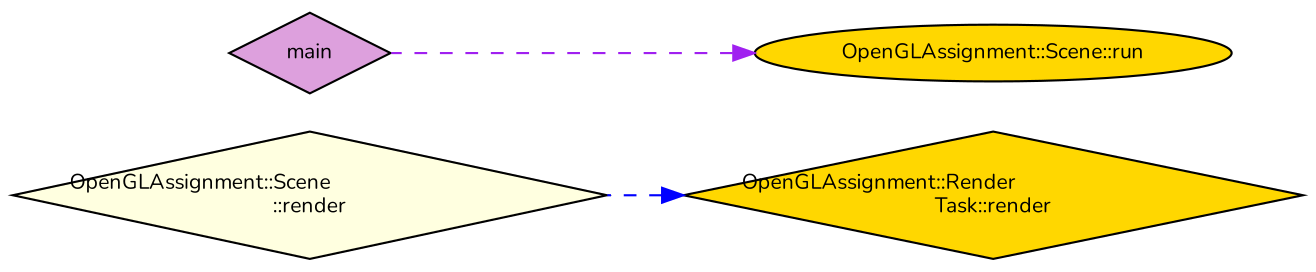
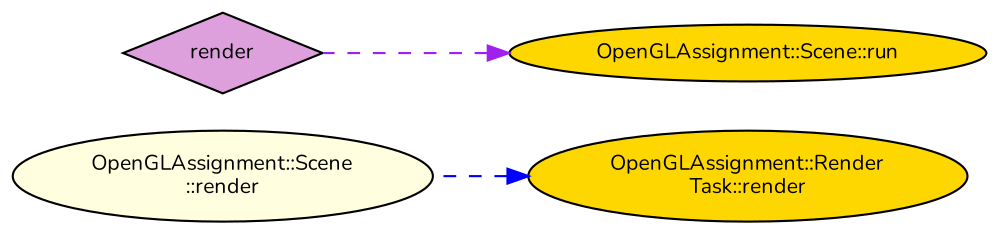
node "main": label "main" -> "render"
node "OpenGLAssignment::Scene ::render": shape diamond -> ellipse
node "OpenGLAssignment::Render Task::render": shape diamond -> ellipse
